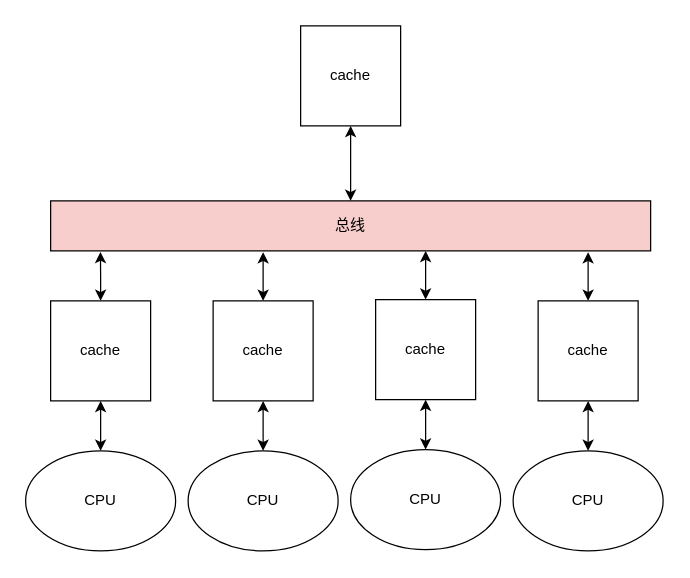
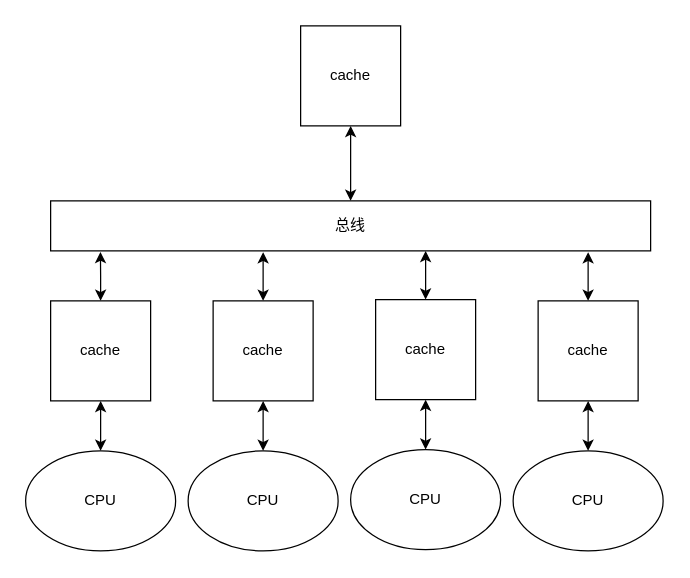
node "总线": fillcolor #f8cecc -> #ffffff
